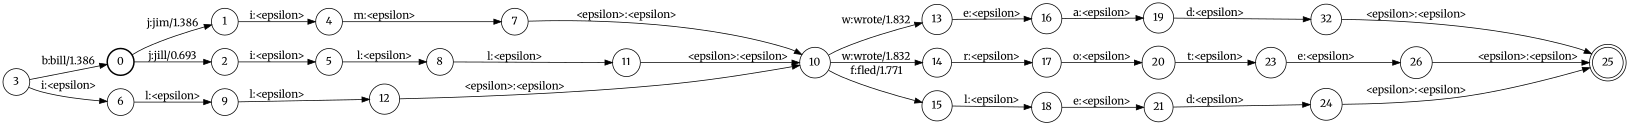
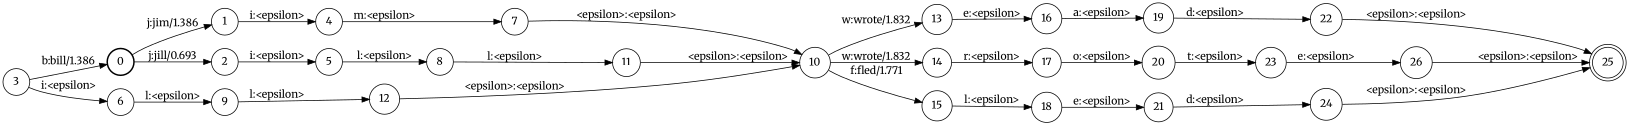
node "32": label "32" -> "22"
